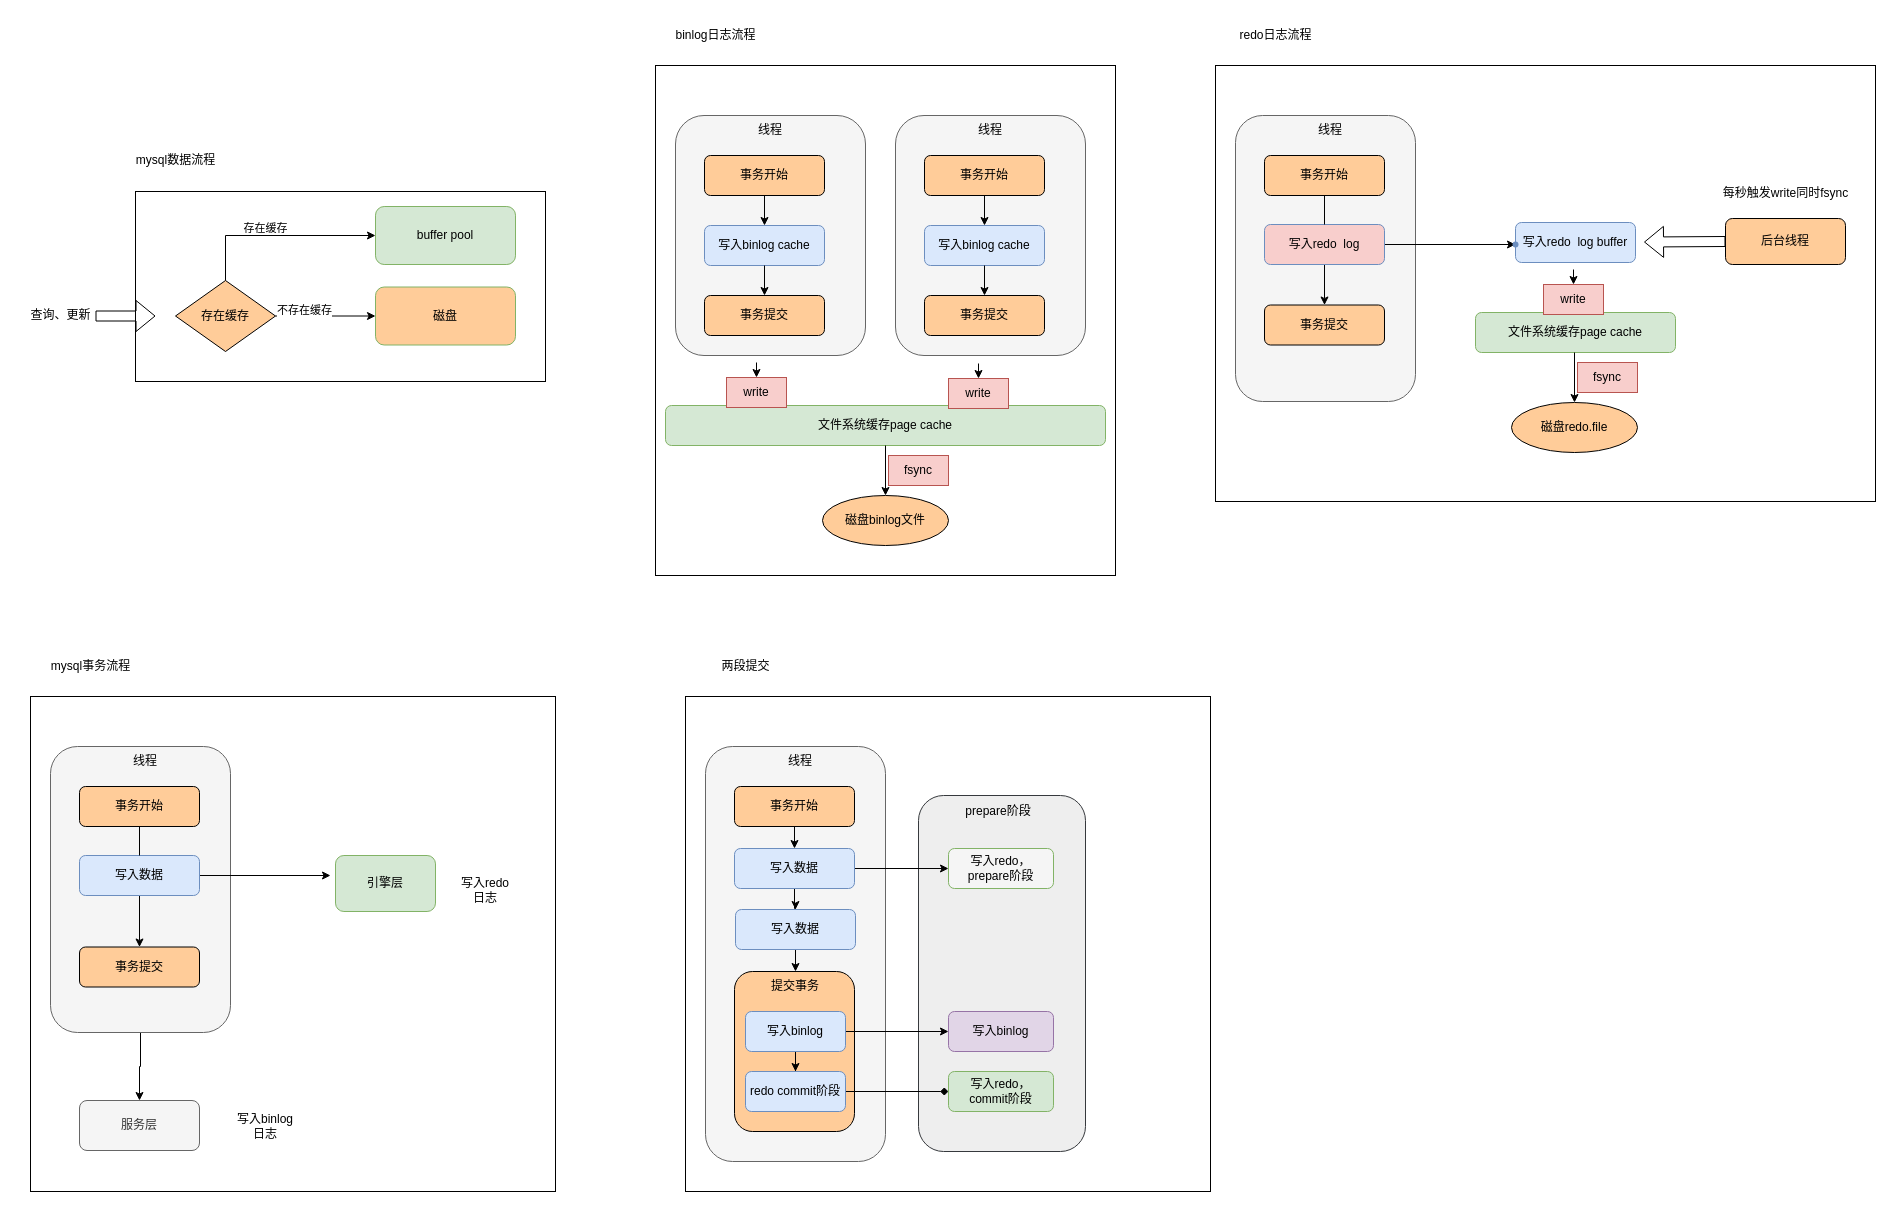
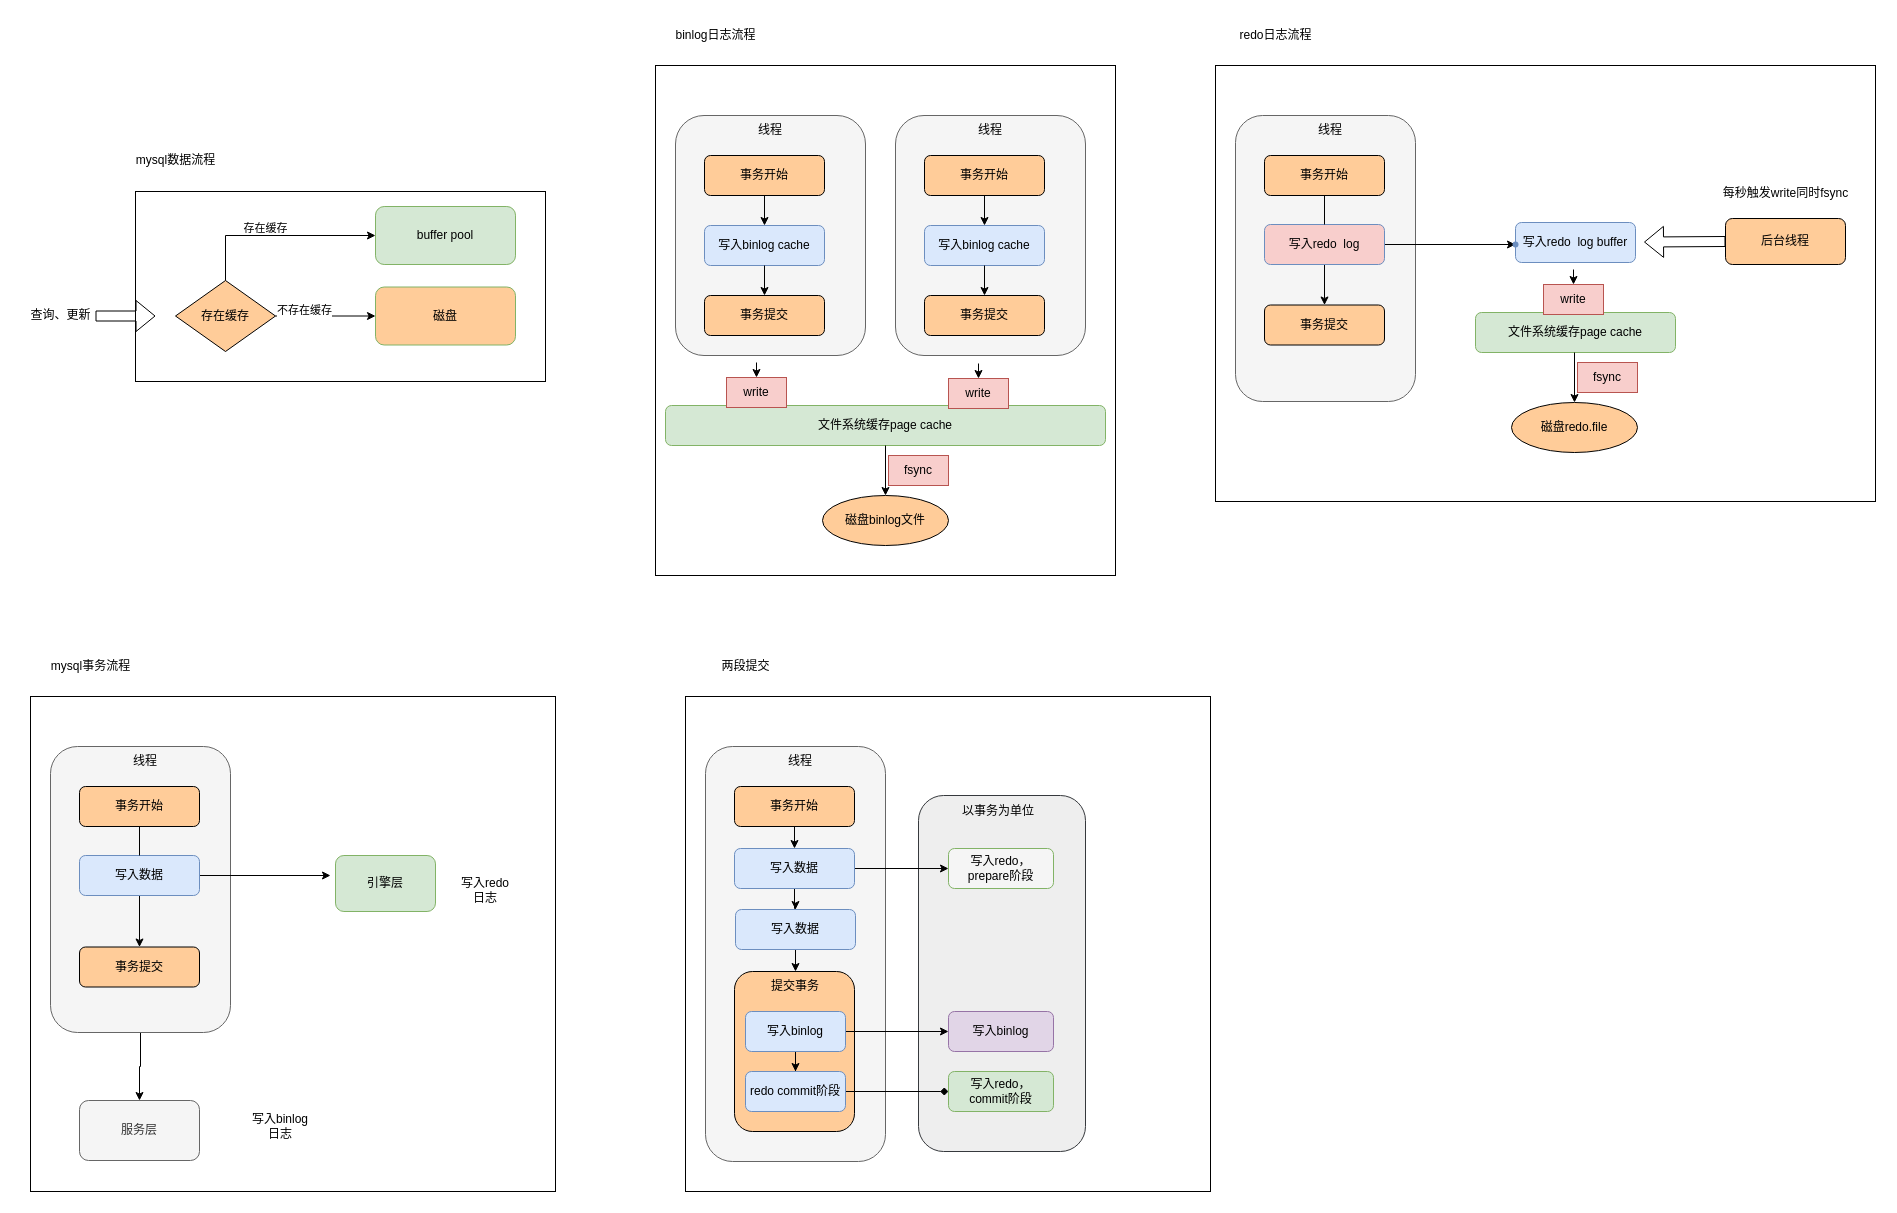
node "prepare阶段": label "prepare阶段" -> "以事务为单位"
node "服务层": size 120x50 -> 120x60
node "写入binlog日志": moved (266, 1127) -> (281, 1127)
